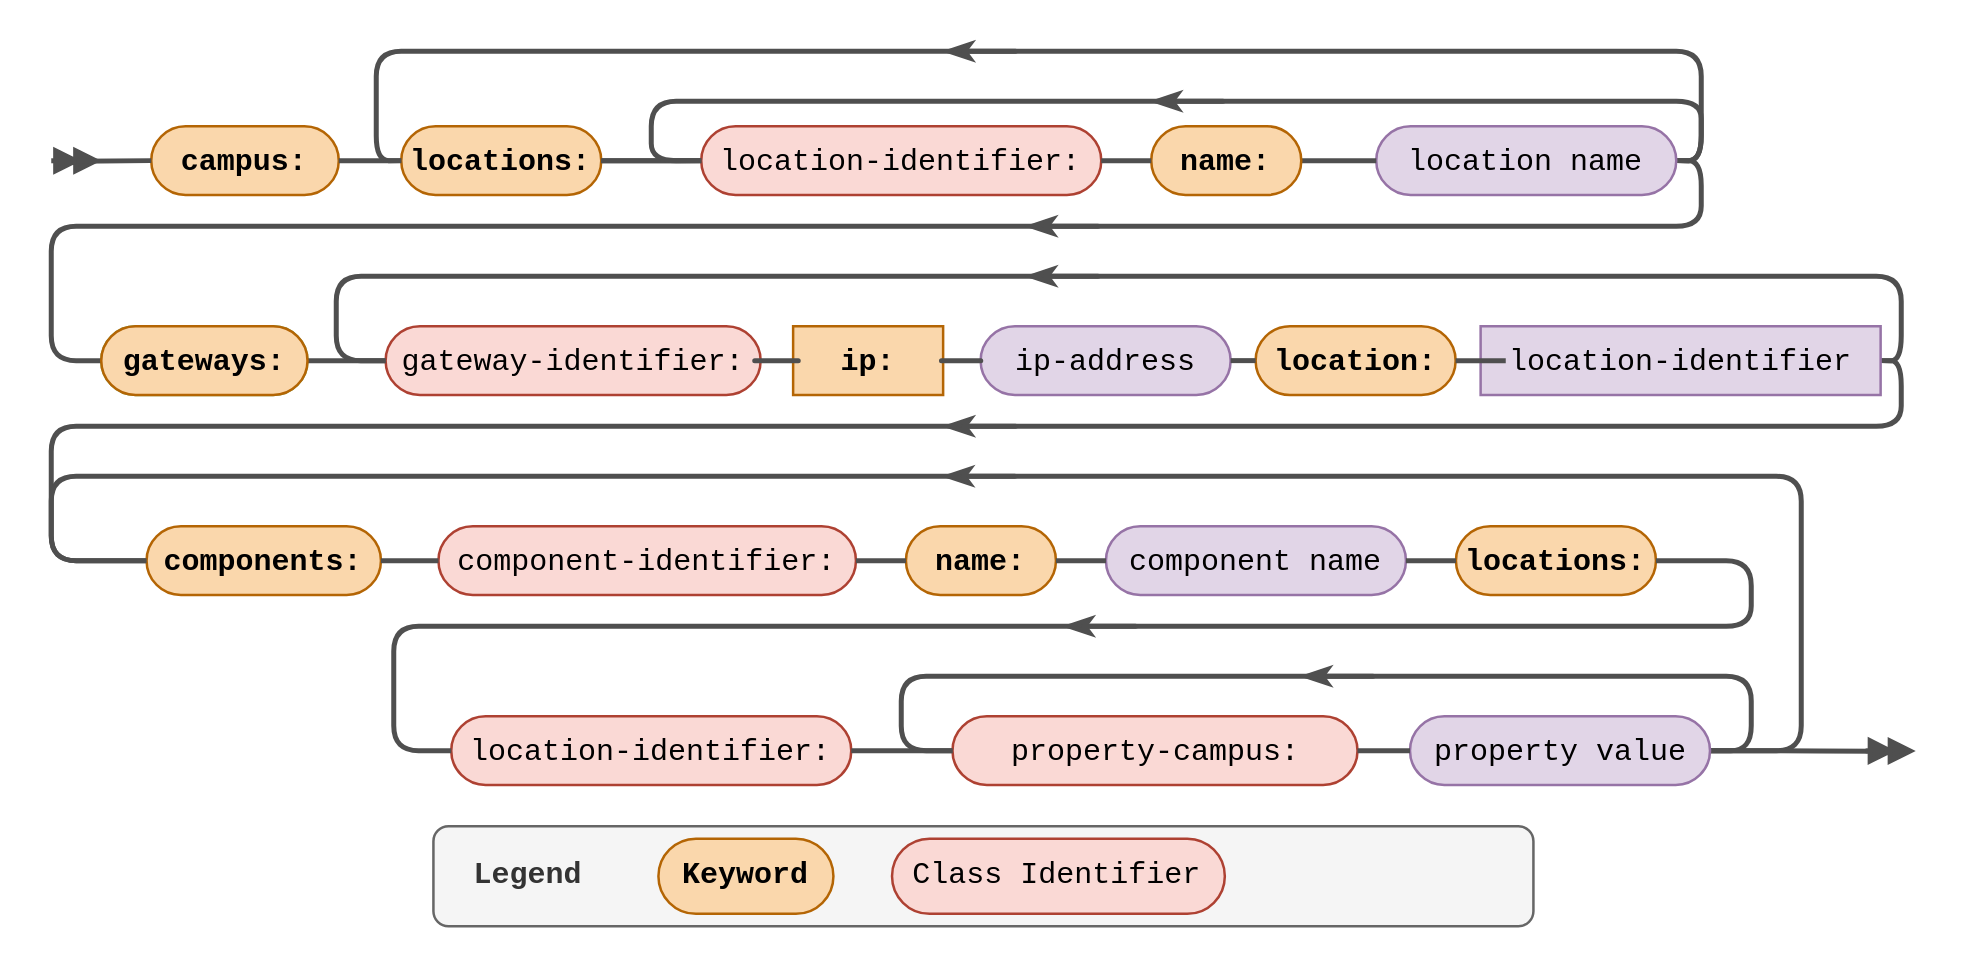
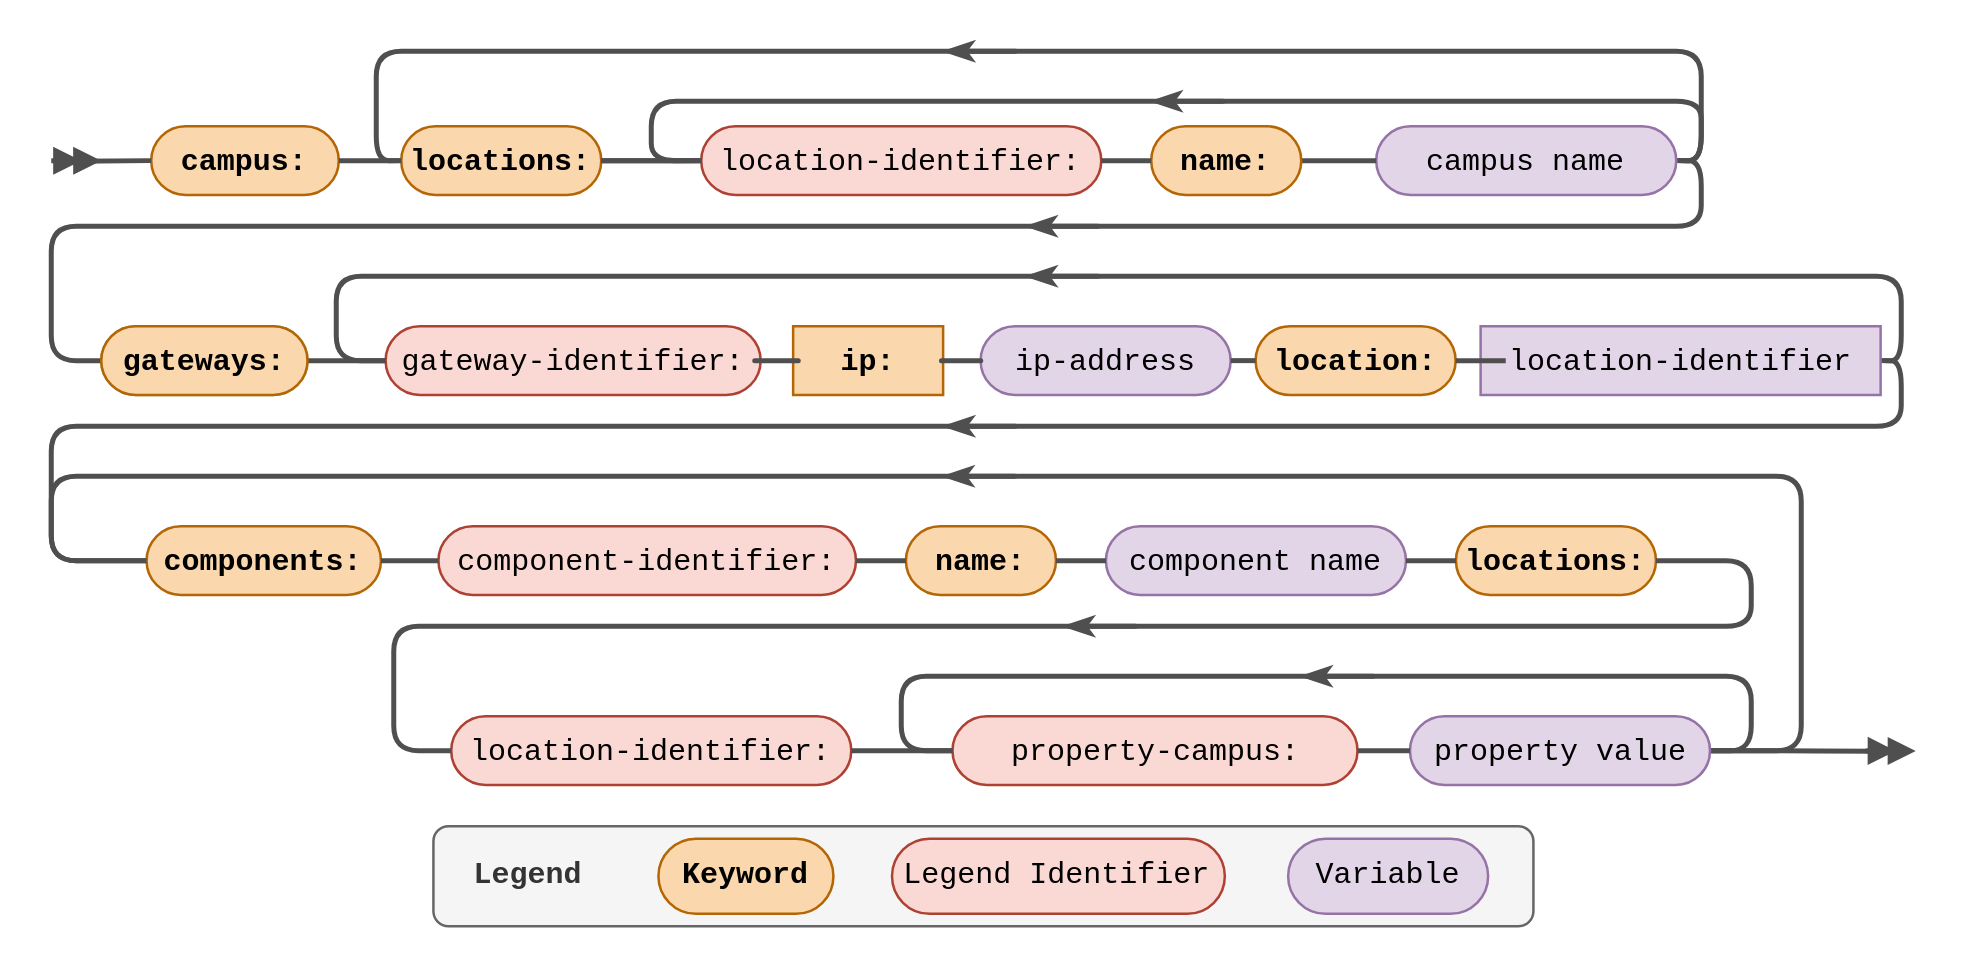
node "location name": label "location name" -> "campus name"
node "Class Identifier": label "Class Identifier" -> "Legend Identifier"
node "Variable": added
